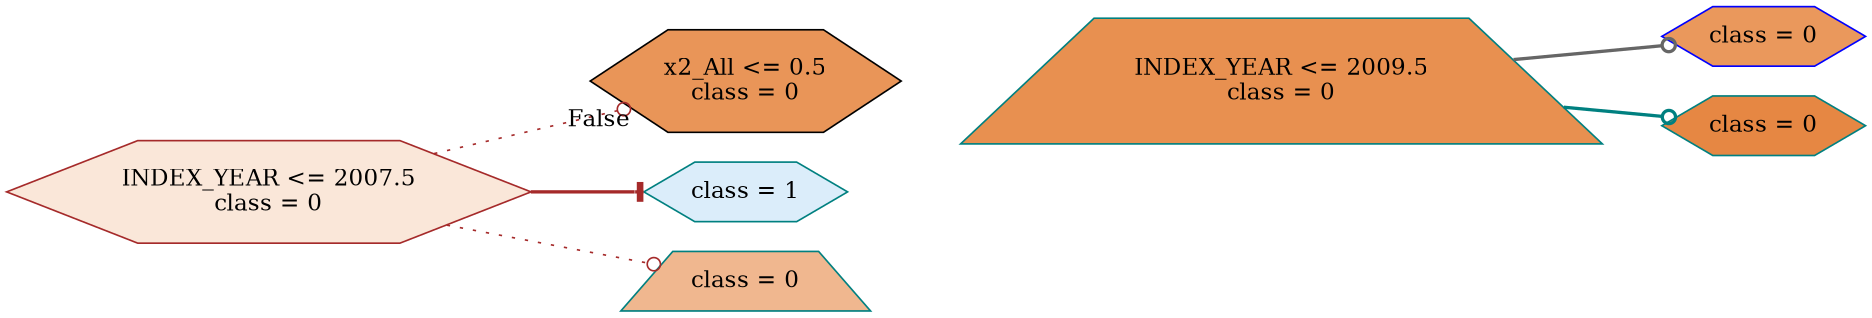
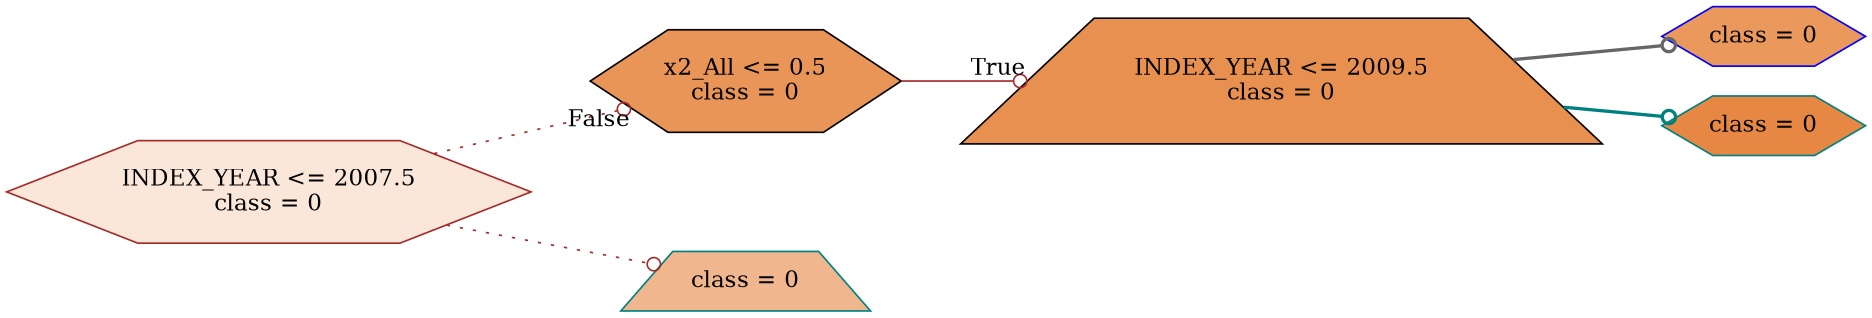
edge "x2_All <= 0.5 class = 0" -> "INDEX_YEAR <= 2009.5 class = 0": added
node "INDEX_YEAR <= 2009.5 class = 0": color teal -> black
node "class = 1": removed
